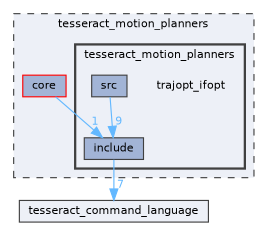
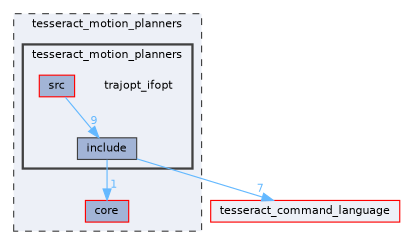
node "src": color grey25 -> red
edge "core" -> "include": reversed
node "tesseract_command_language": color grey25 -> red
